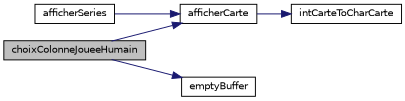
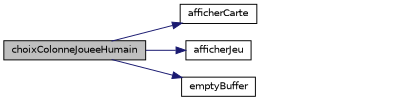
node "afficherSeries": removed
node "intCarteToCharCarte": removed
node "afficherJeu": added
